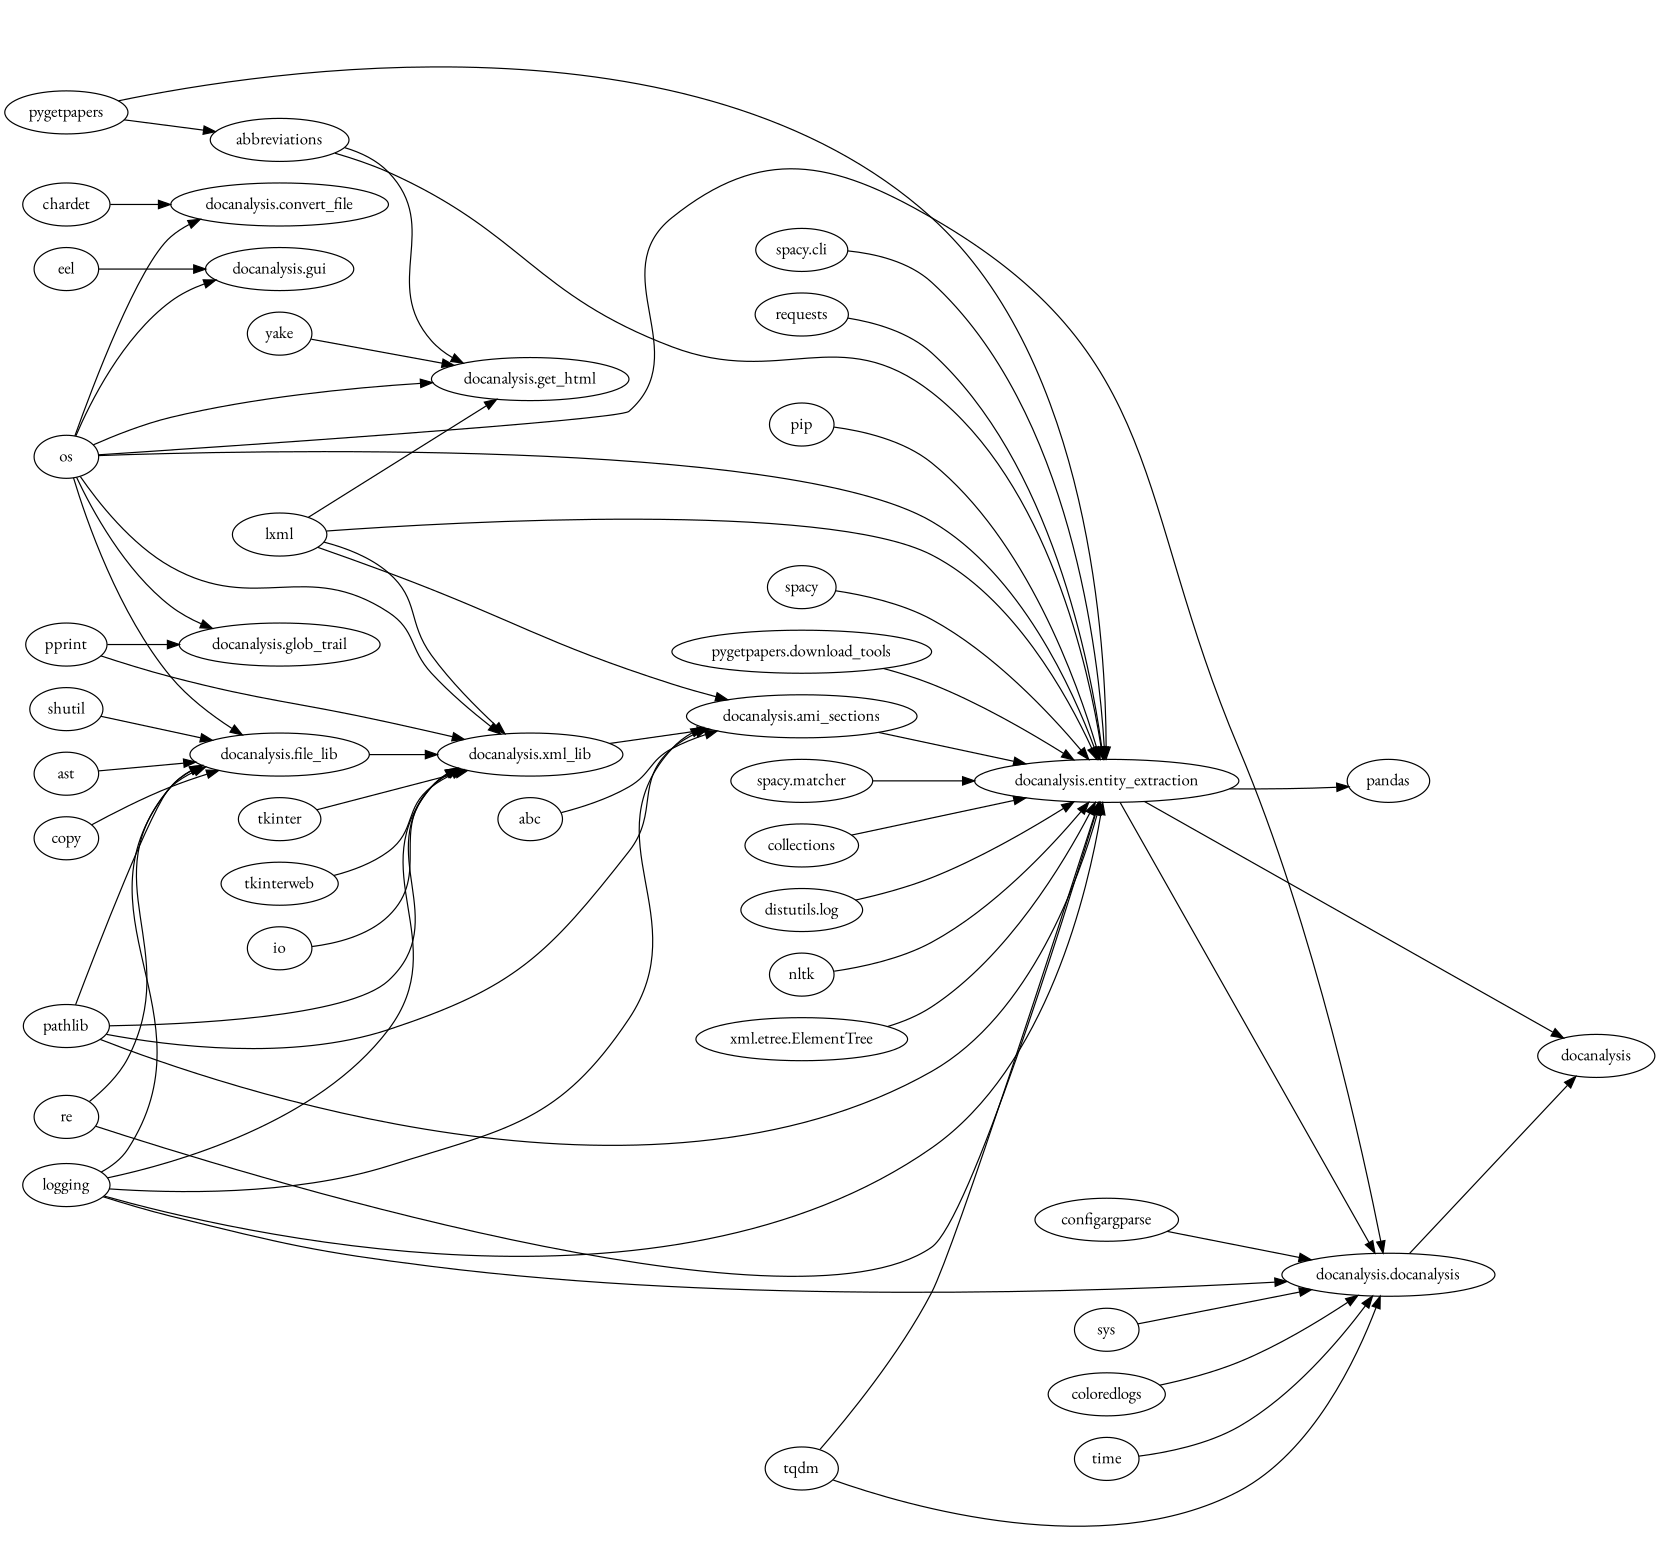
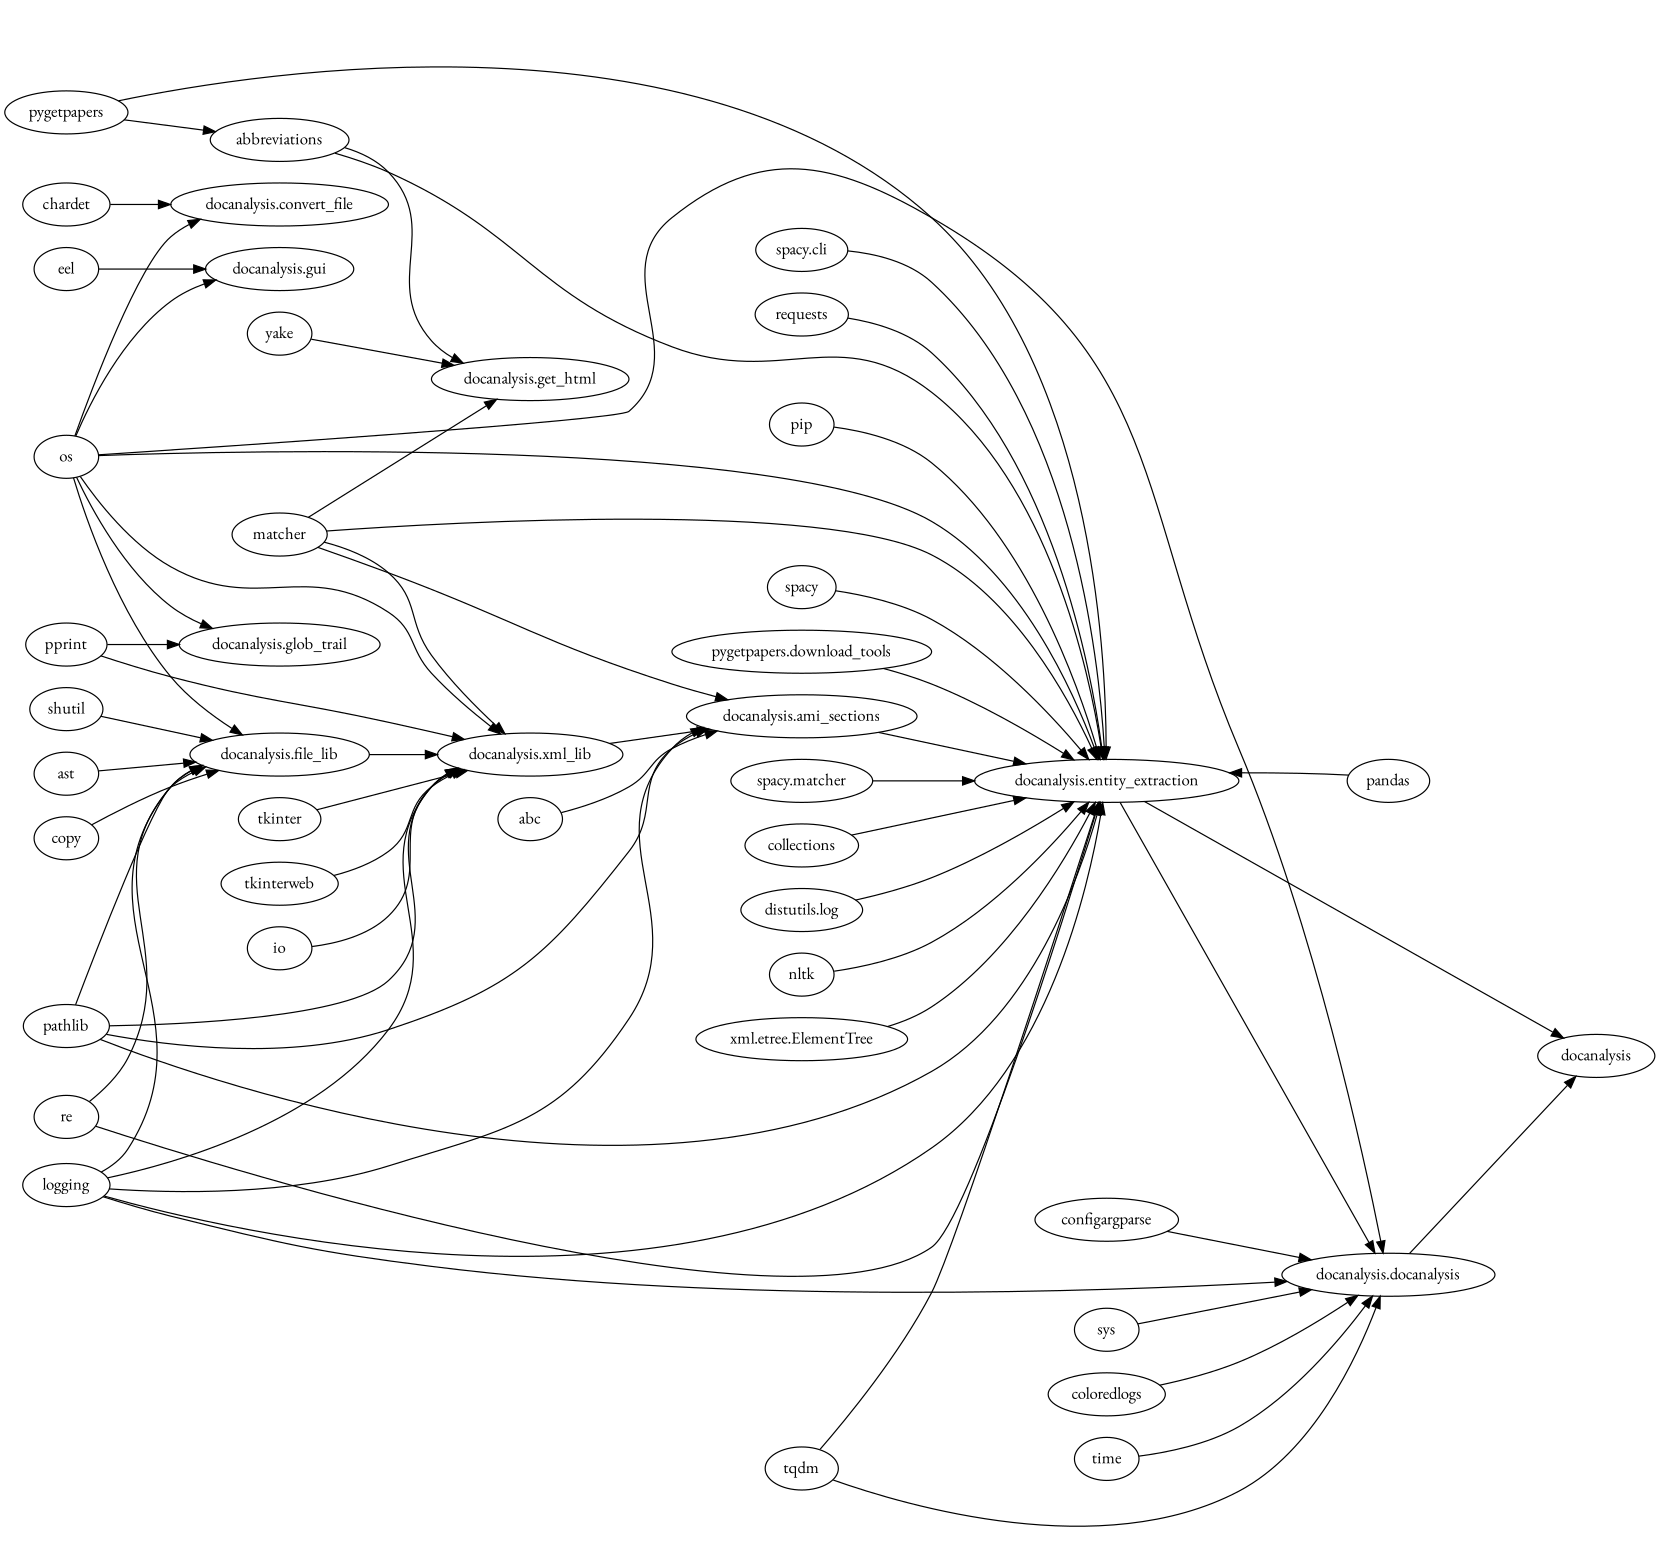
edge "os" -> "docanalysis.get_html": removed
node "lxml": label "lxml" -> "matcher"
edge "docanalysis.entity_extraction" -> "pandas": reversed
